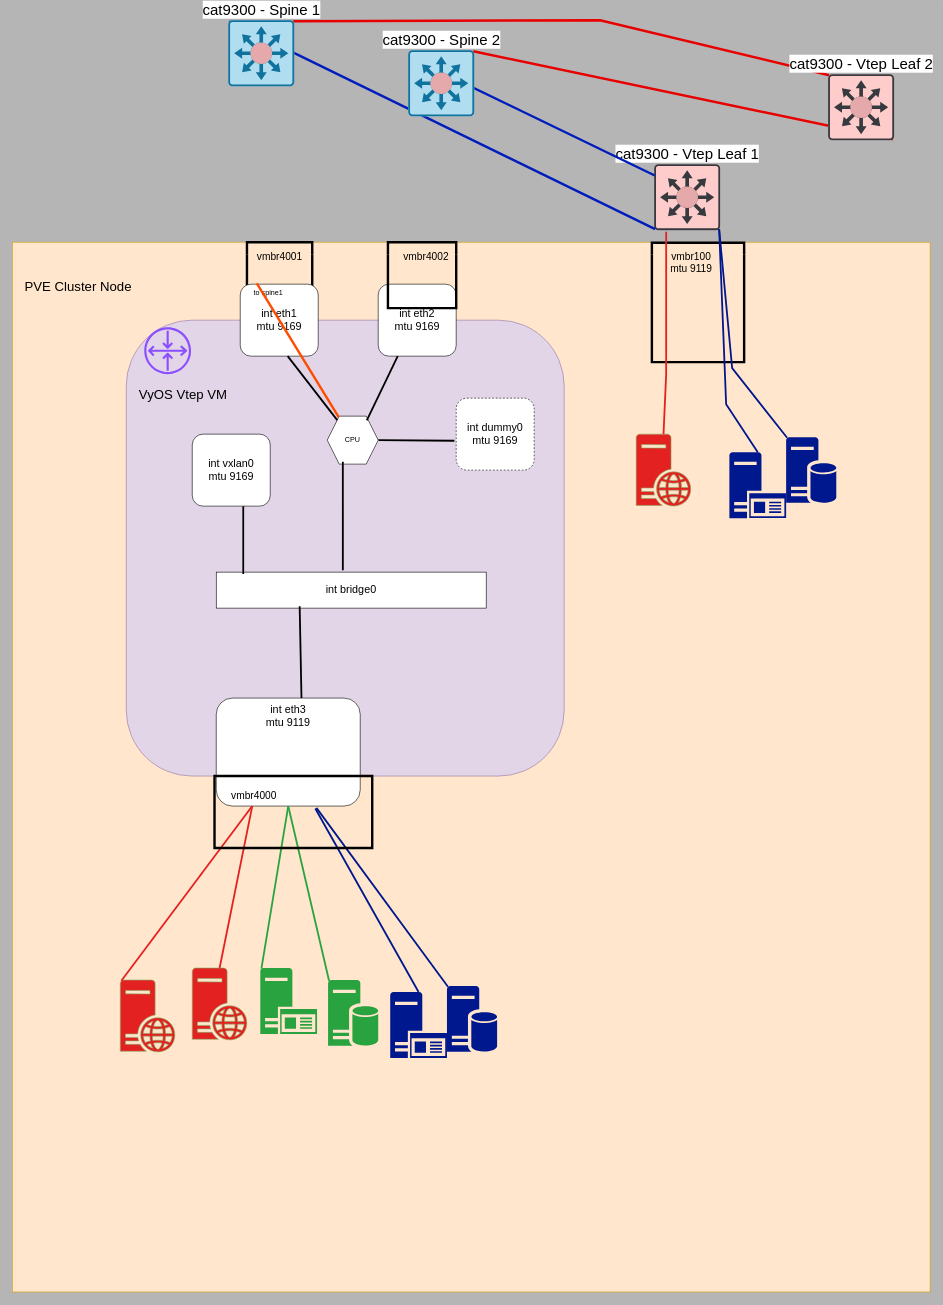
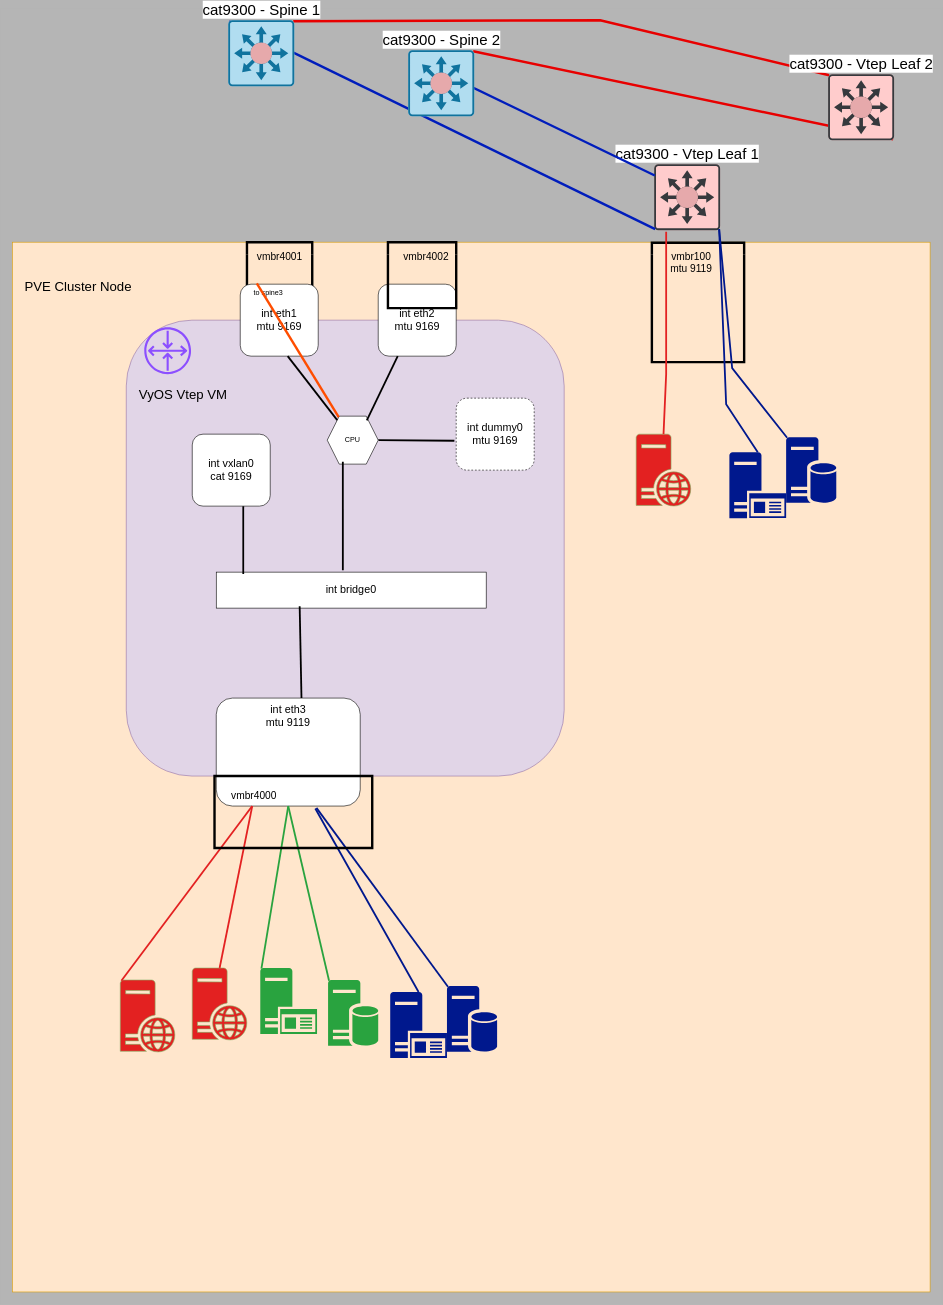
node "to spine1": label "to spine1" -> "to spine3"
node "int vxlan0 mtu 9169": label "int vxlan0 mtu 9169" -> "int vxlan0 cat 9169"
